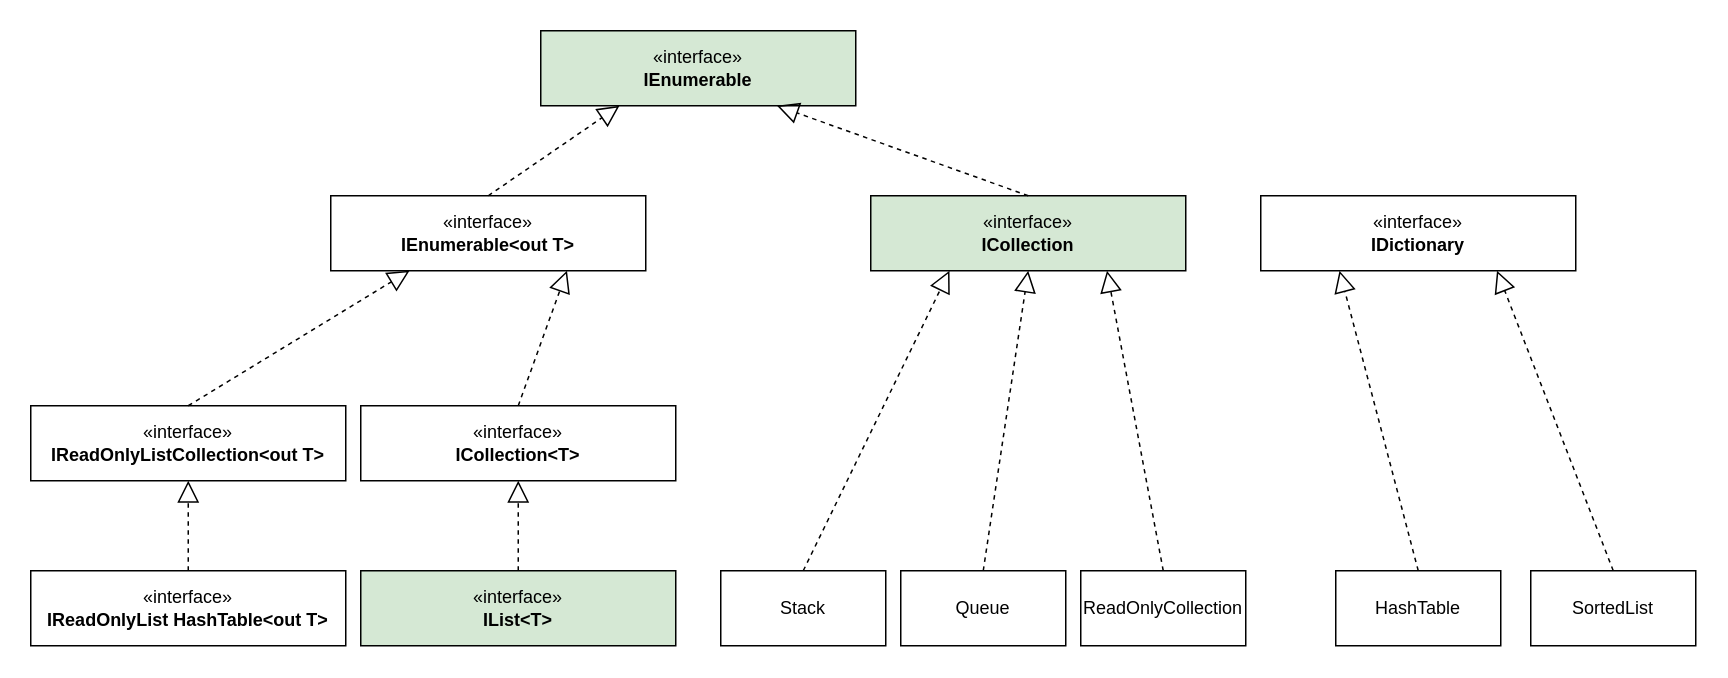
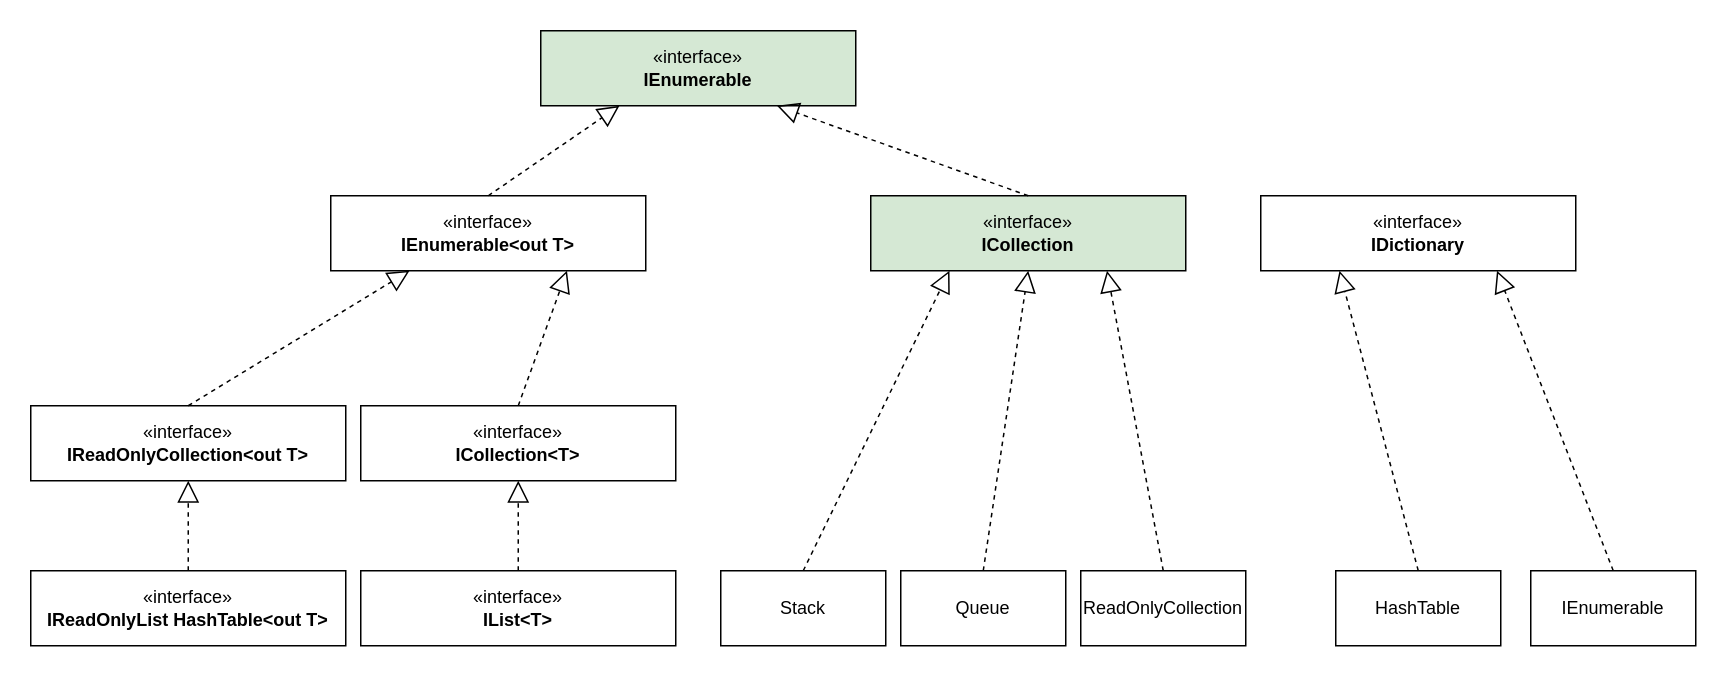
node "«interface» IReadOnlyListCollection<out T>": label "«interface» IReadOnlyListCollection<out T>" -> "«interface» IReadOnlyCollection<out T>"
node "«interface» IList<T>": fillcolor #d5e8d4 -> #ffffff
node "SortedList": label "SortedList" -> "IEnumerable"
